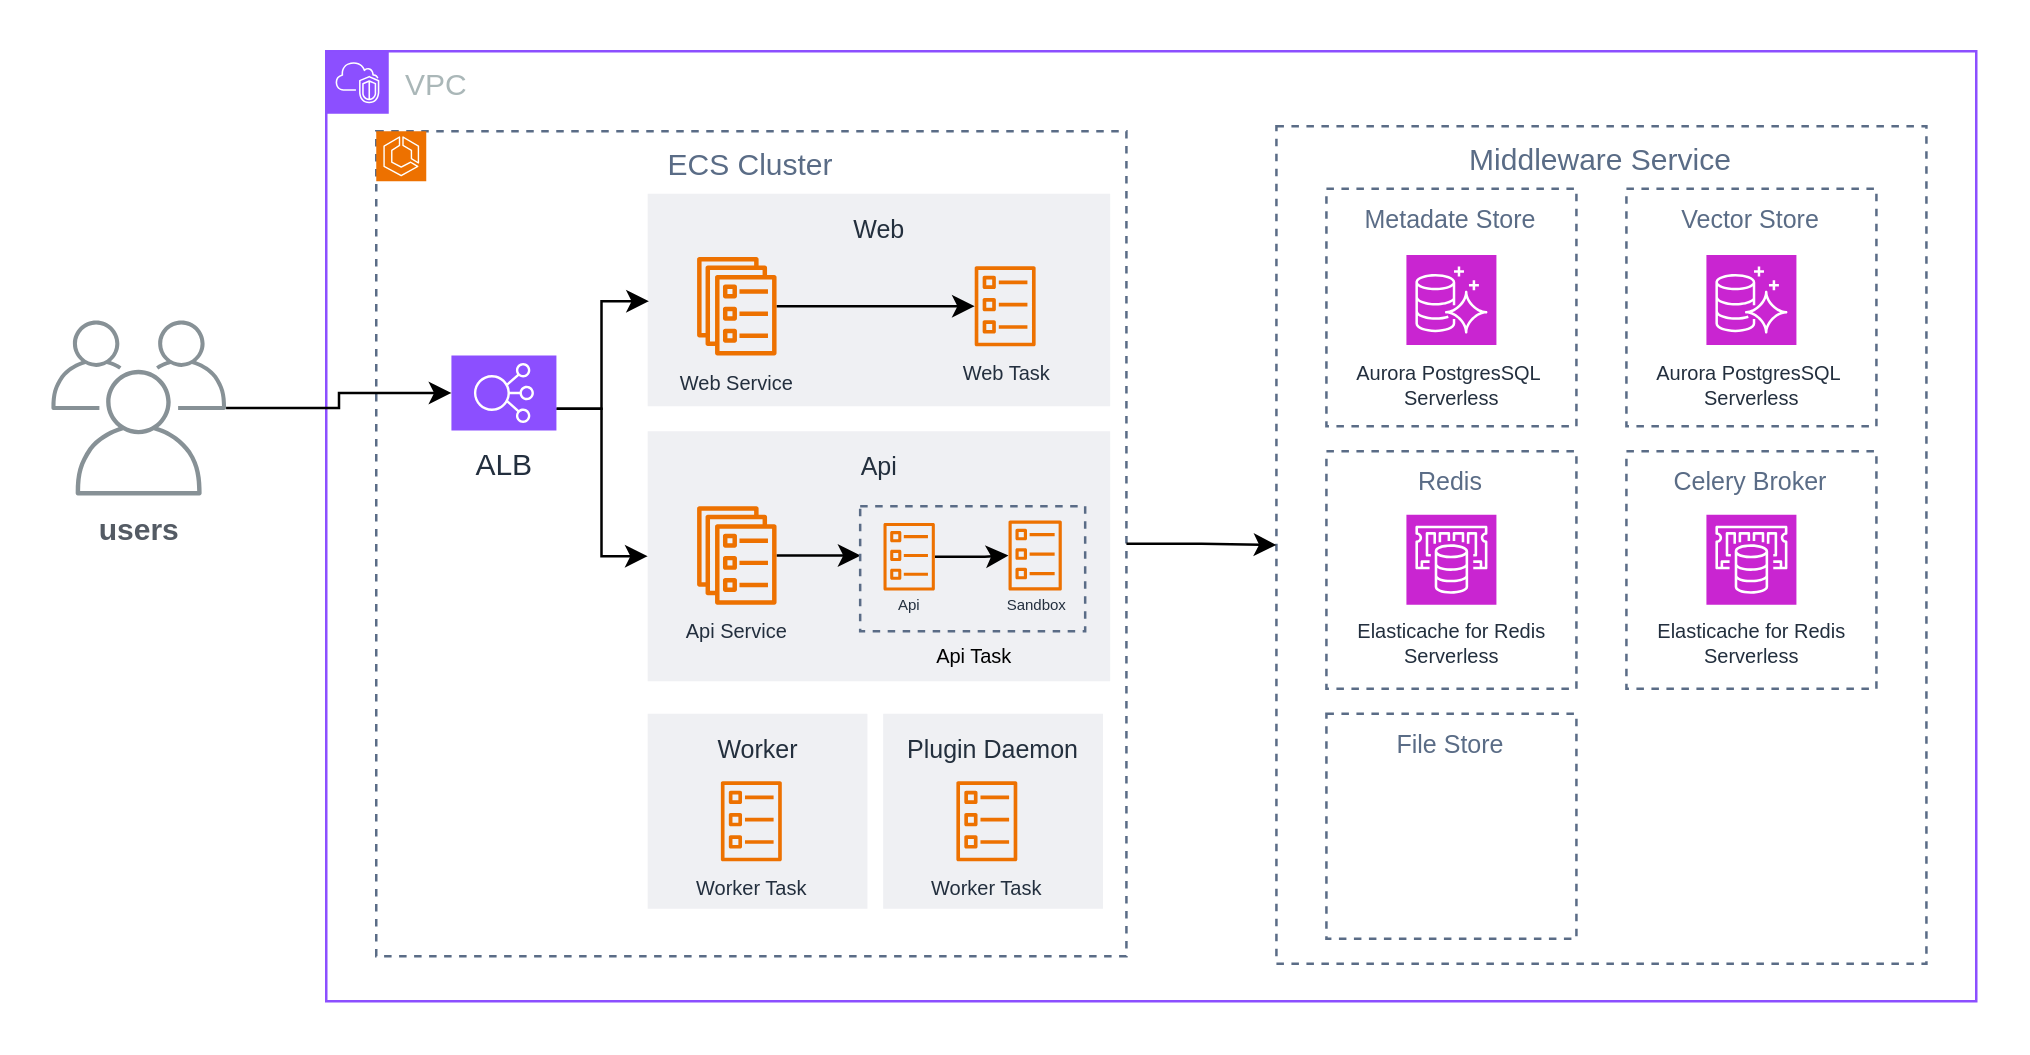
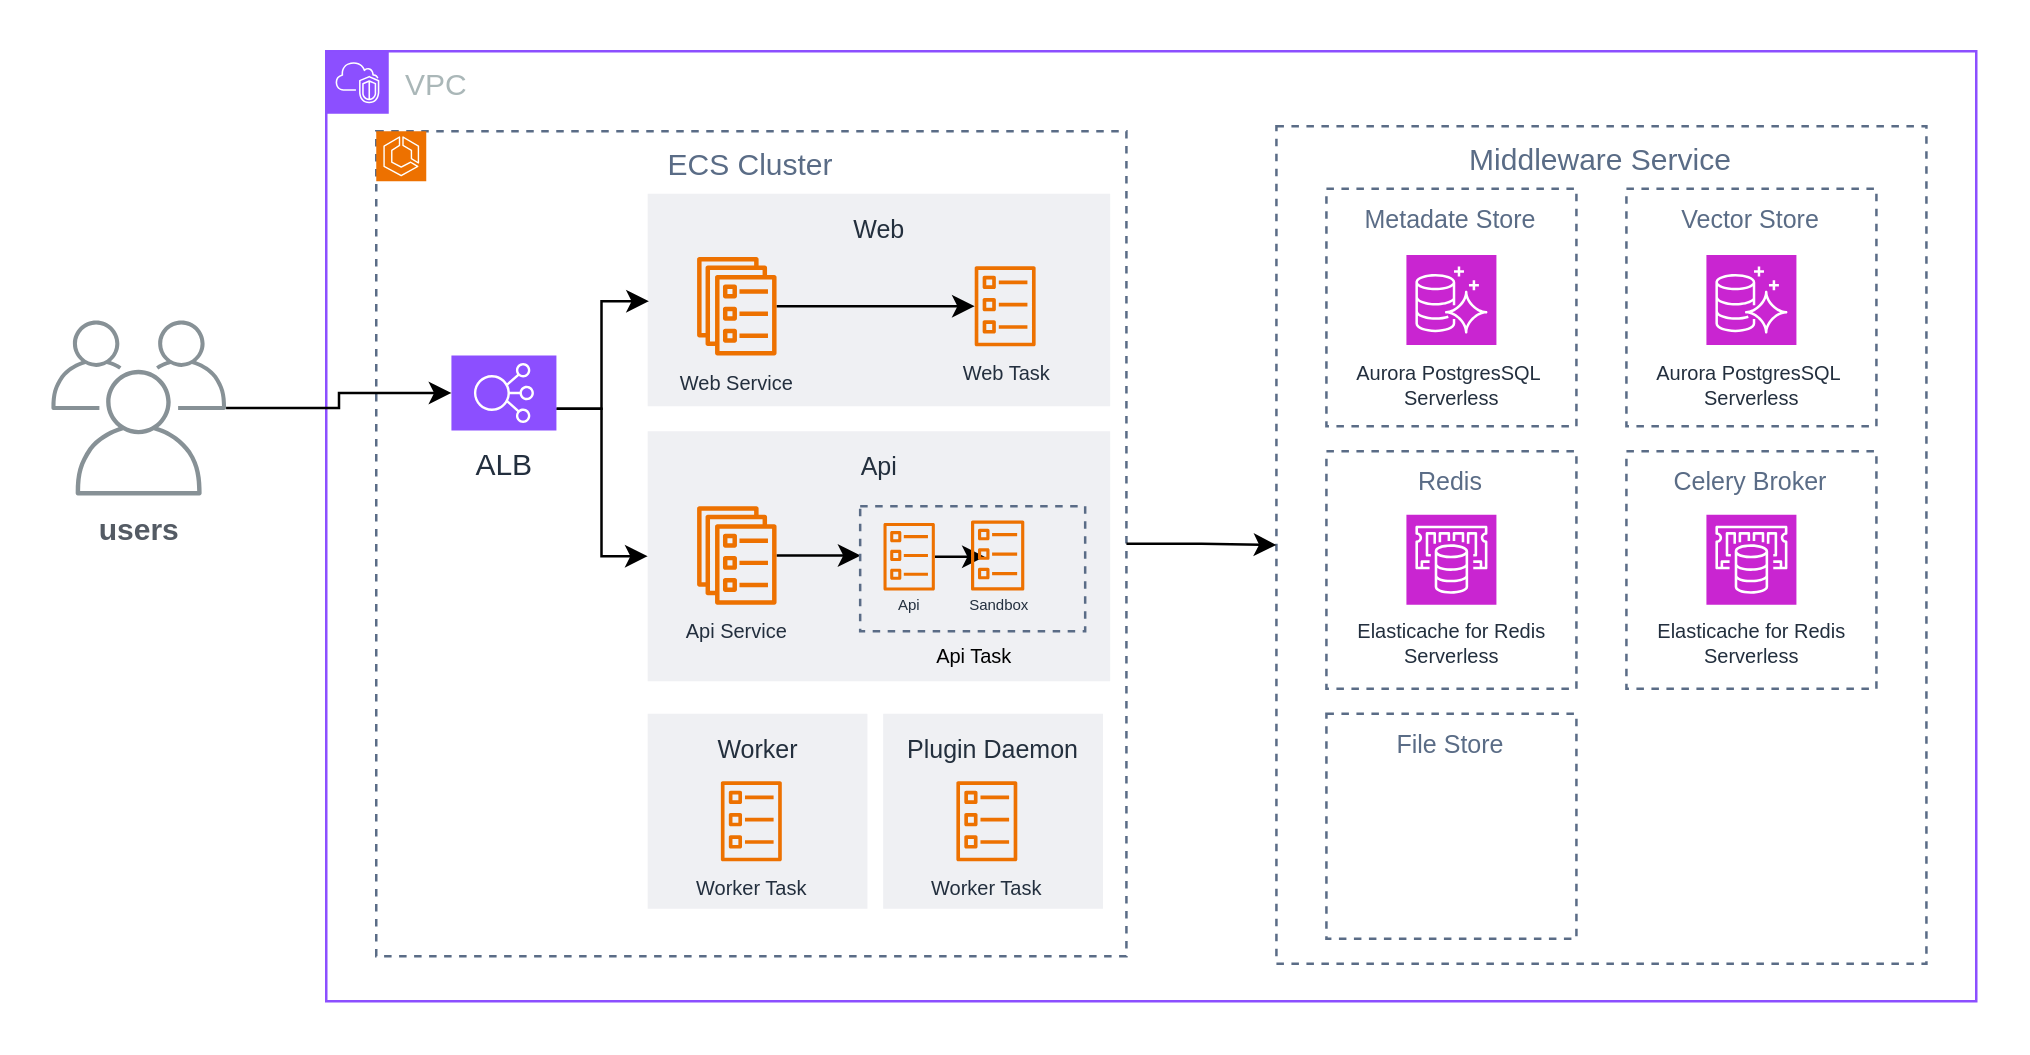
node "Sandbox": moved (1035, 555) -> (998, 555)
